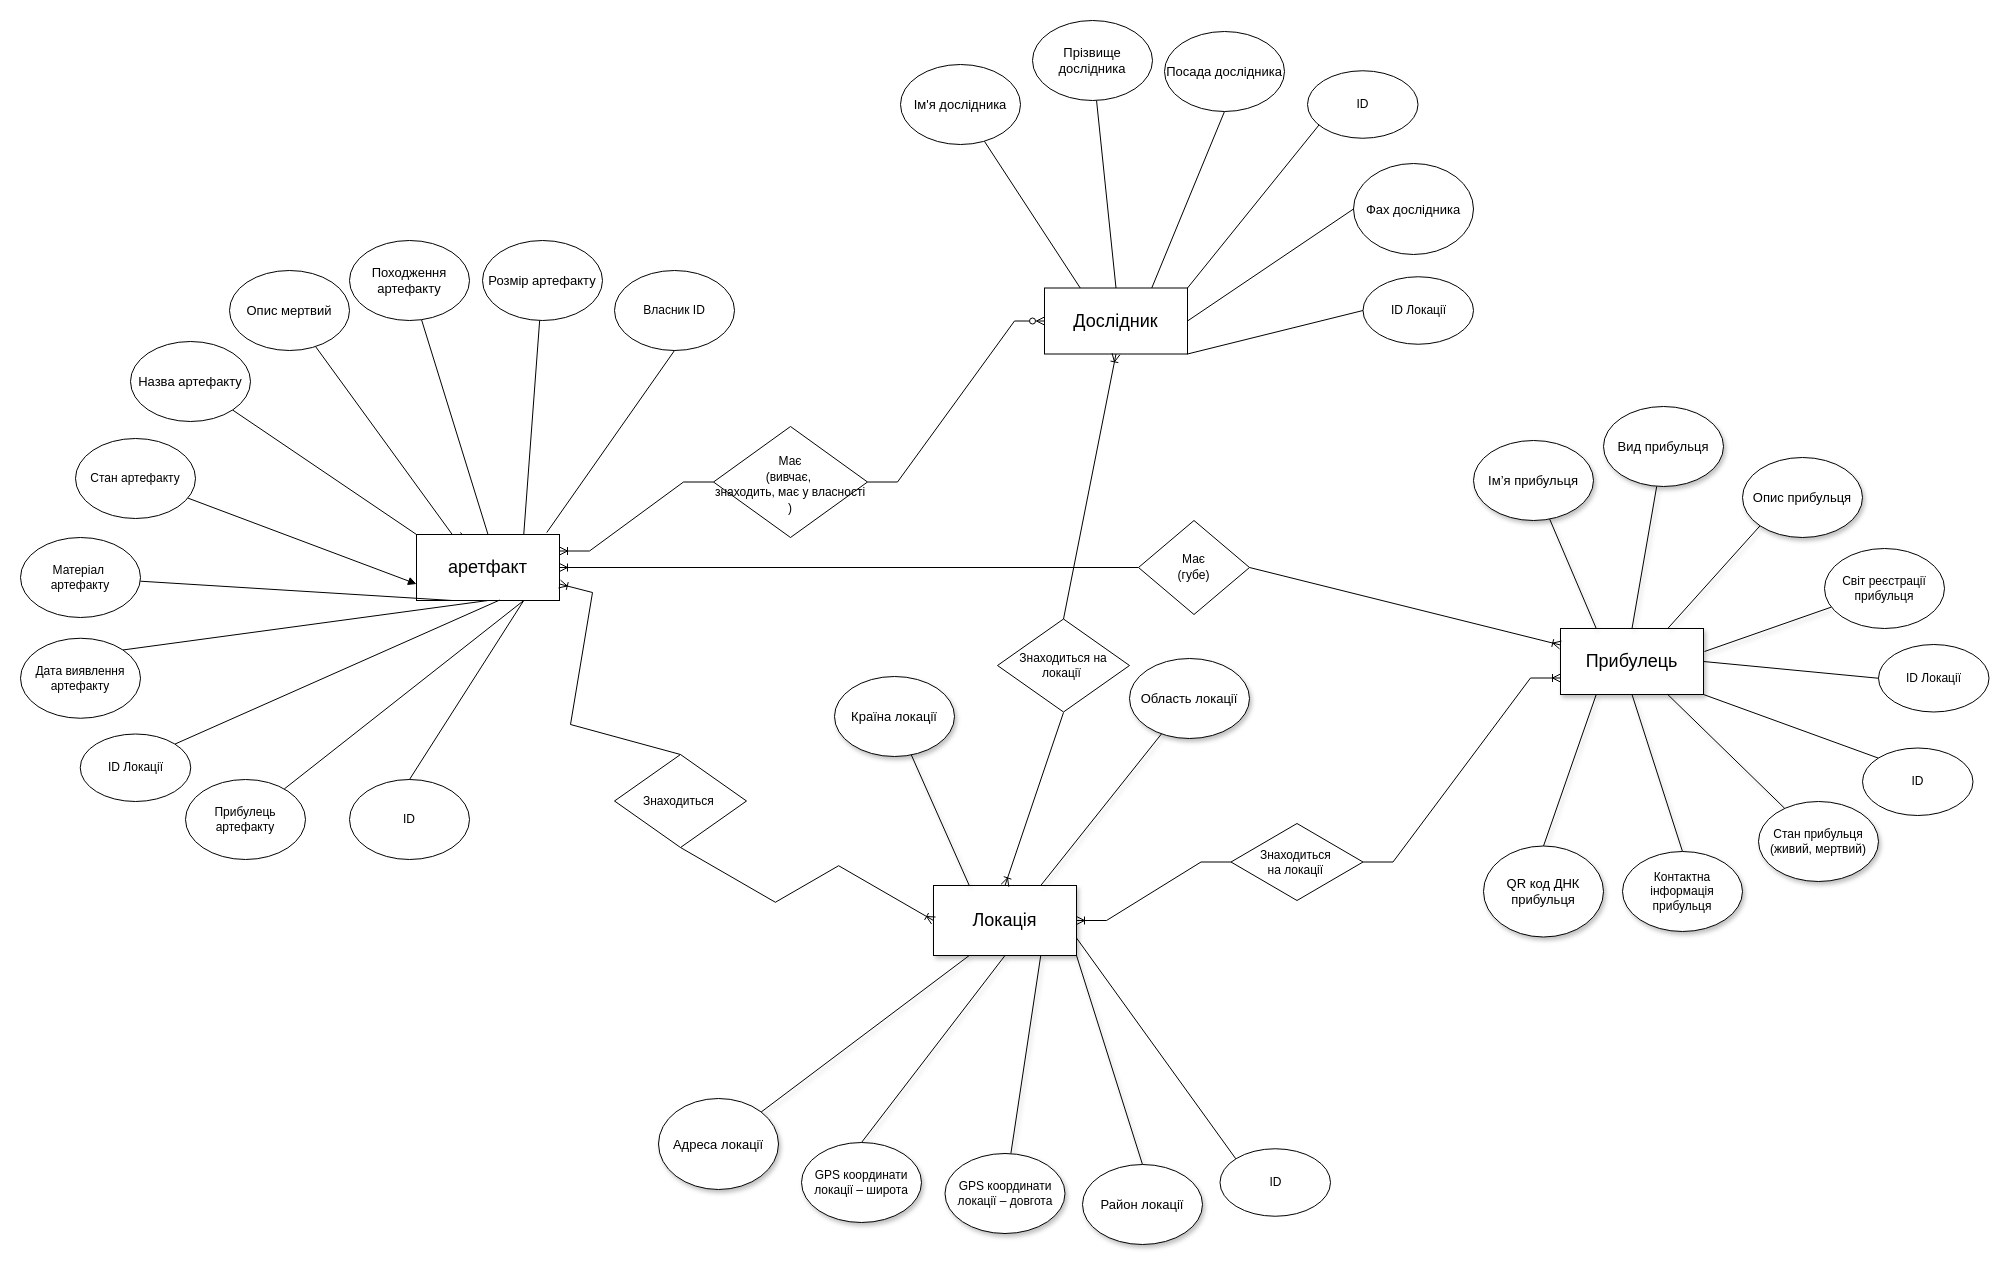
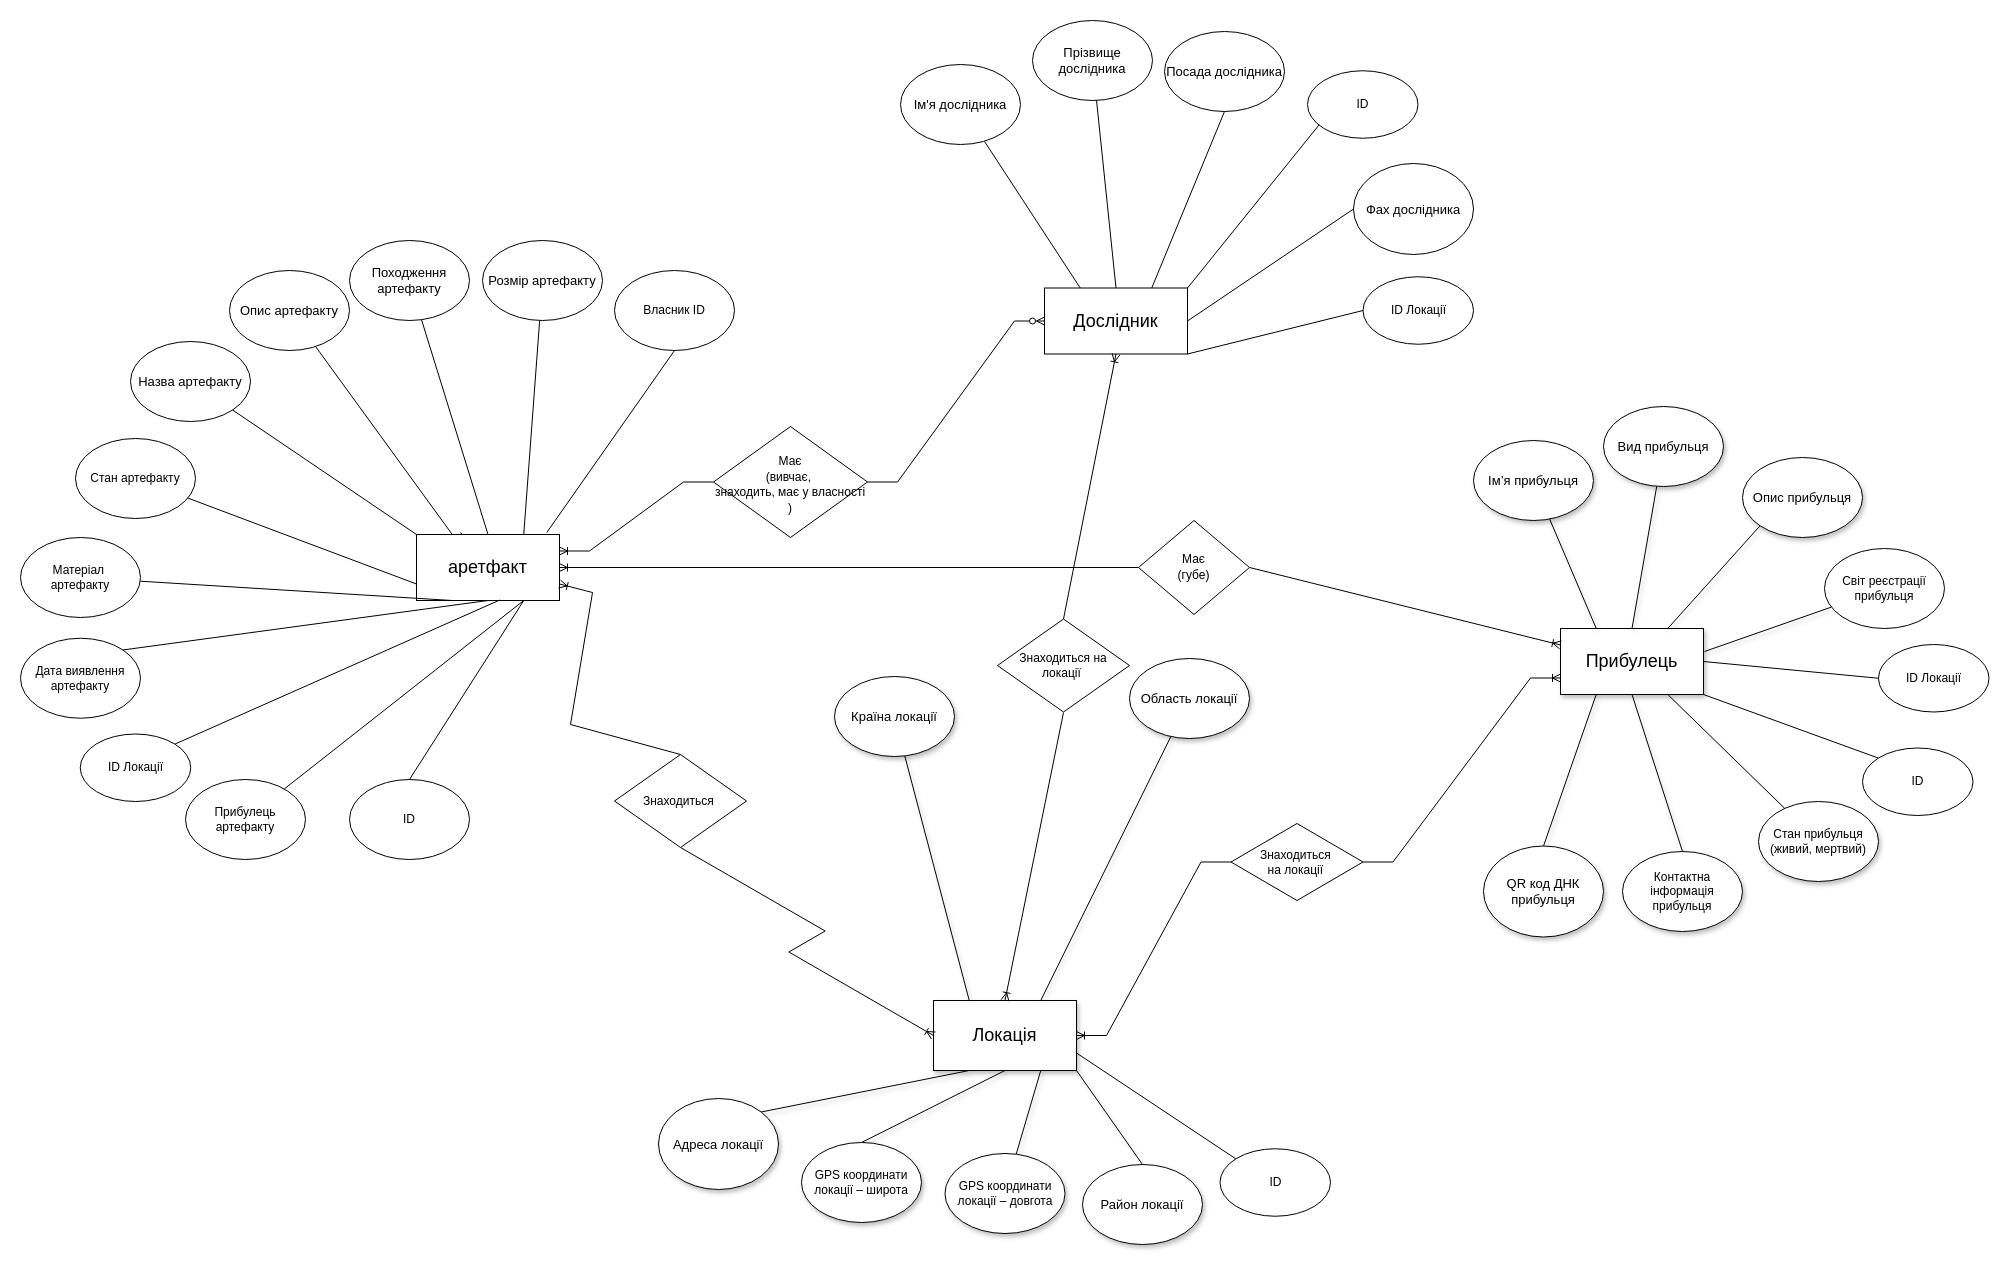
node "Опис мертвий": label "Опис мертвий" -> "Опис артефакту"
edge "Стан артефакту" -> "аретфакт": arrowhead block -> none
node "Локація": moved (1005, 921) -> (1005, 1036)
